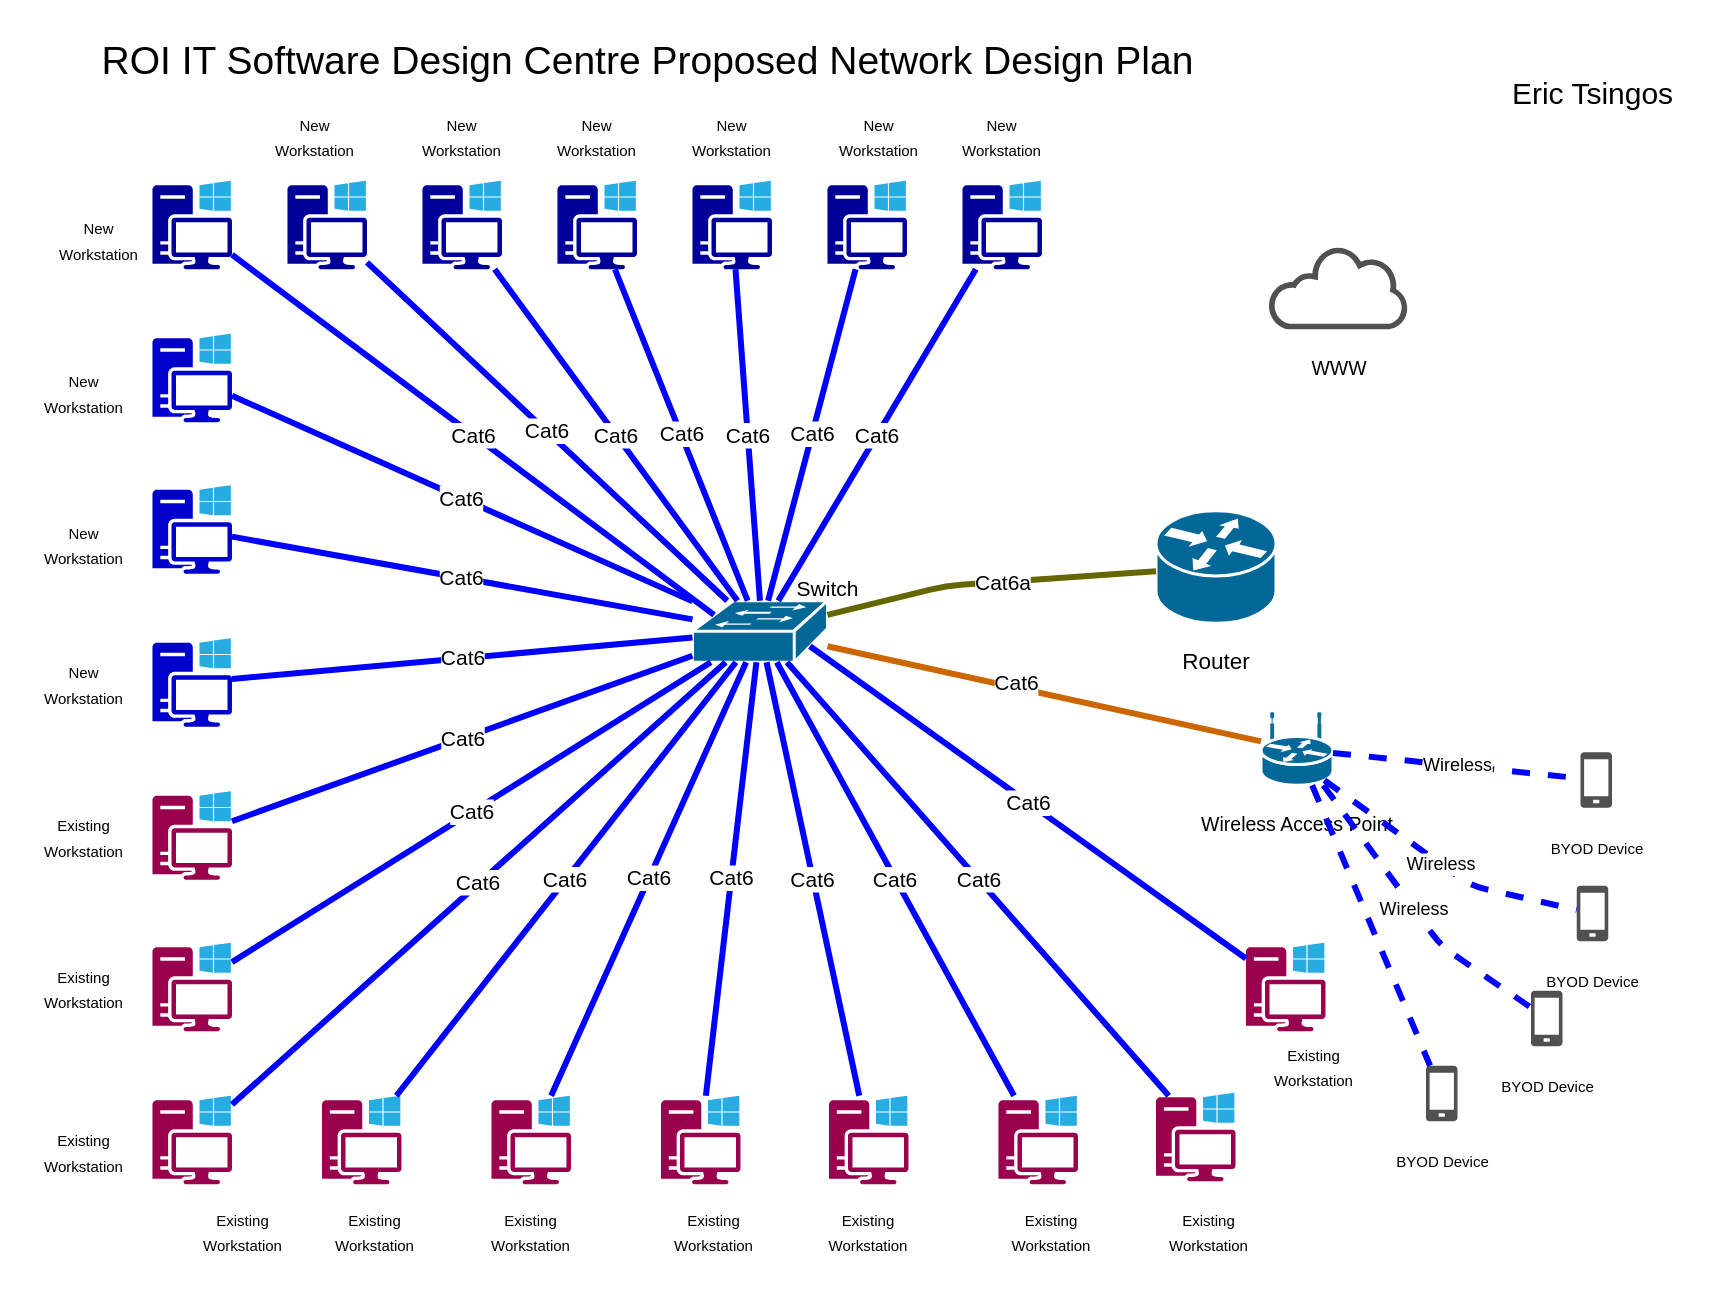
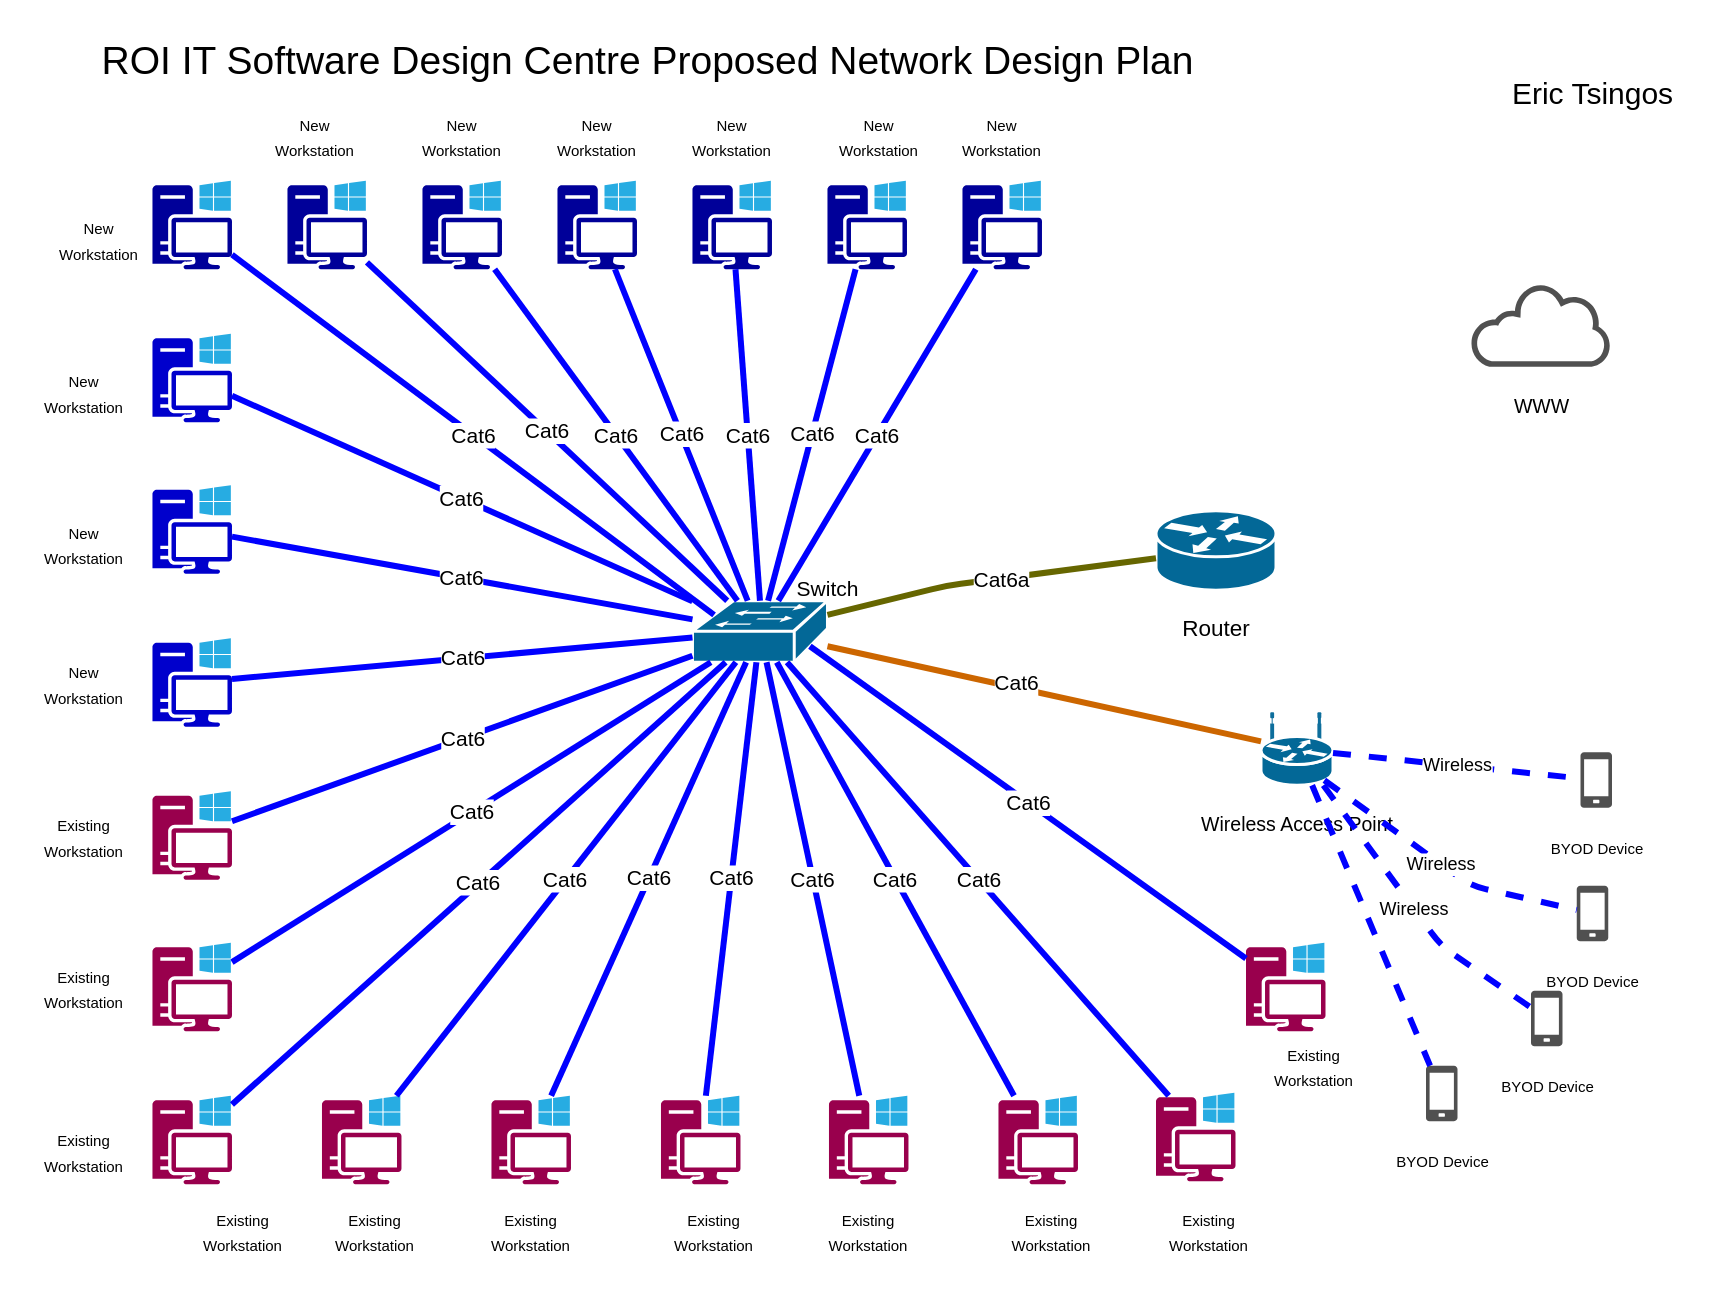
node "WWW": moved (1339, 288) -> (1541, 326)
node "Router": size 120x113 -> 120x80
